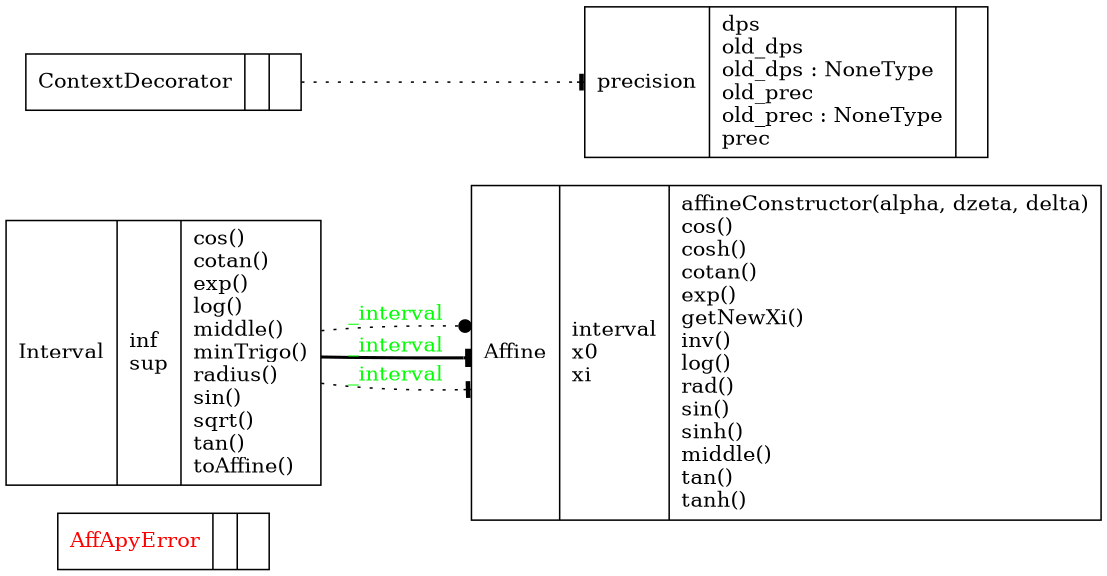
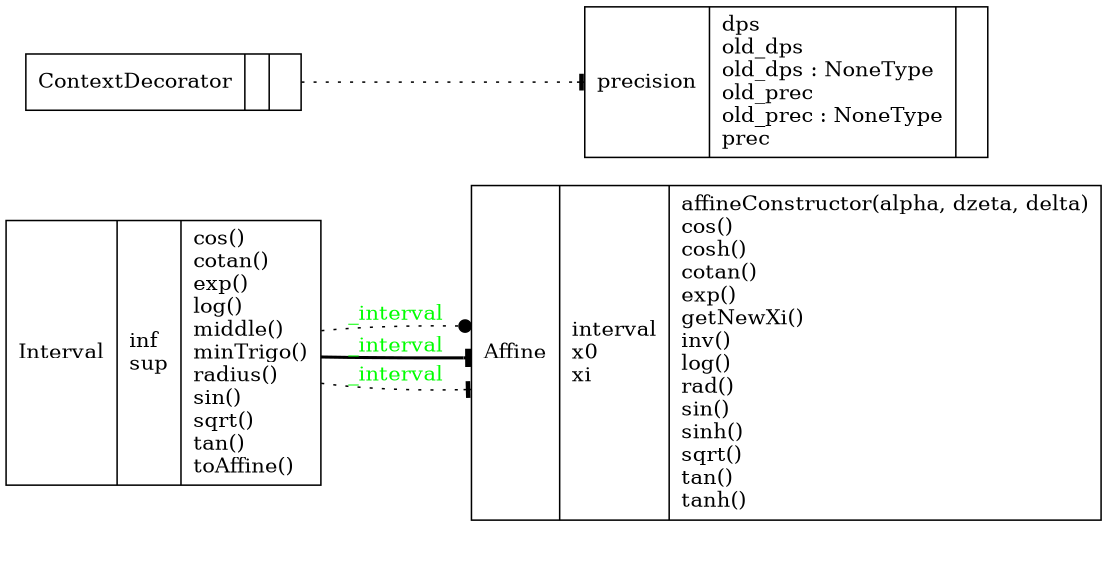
node "Affine": text "middle()" -> "sqrt()"
node "AffApyError": removed
